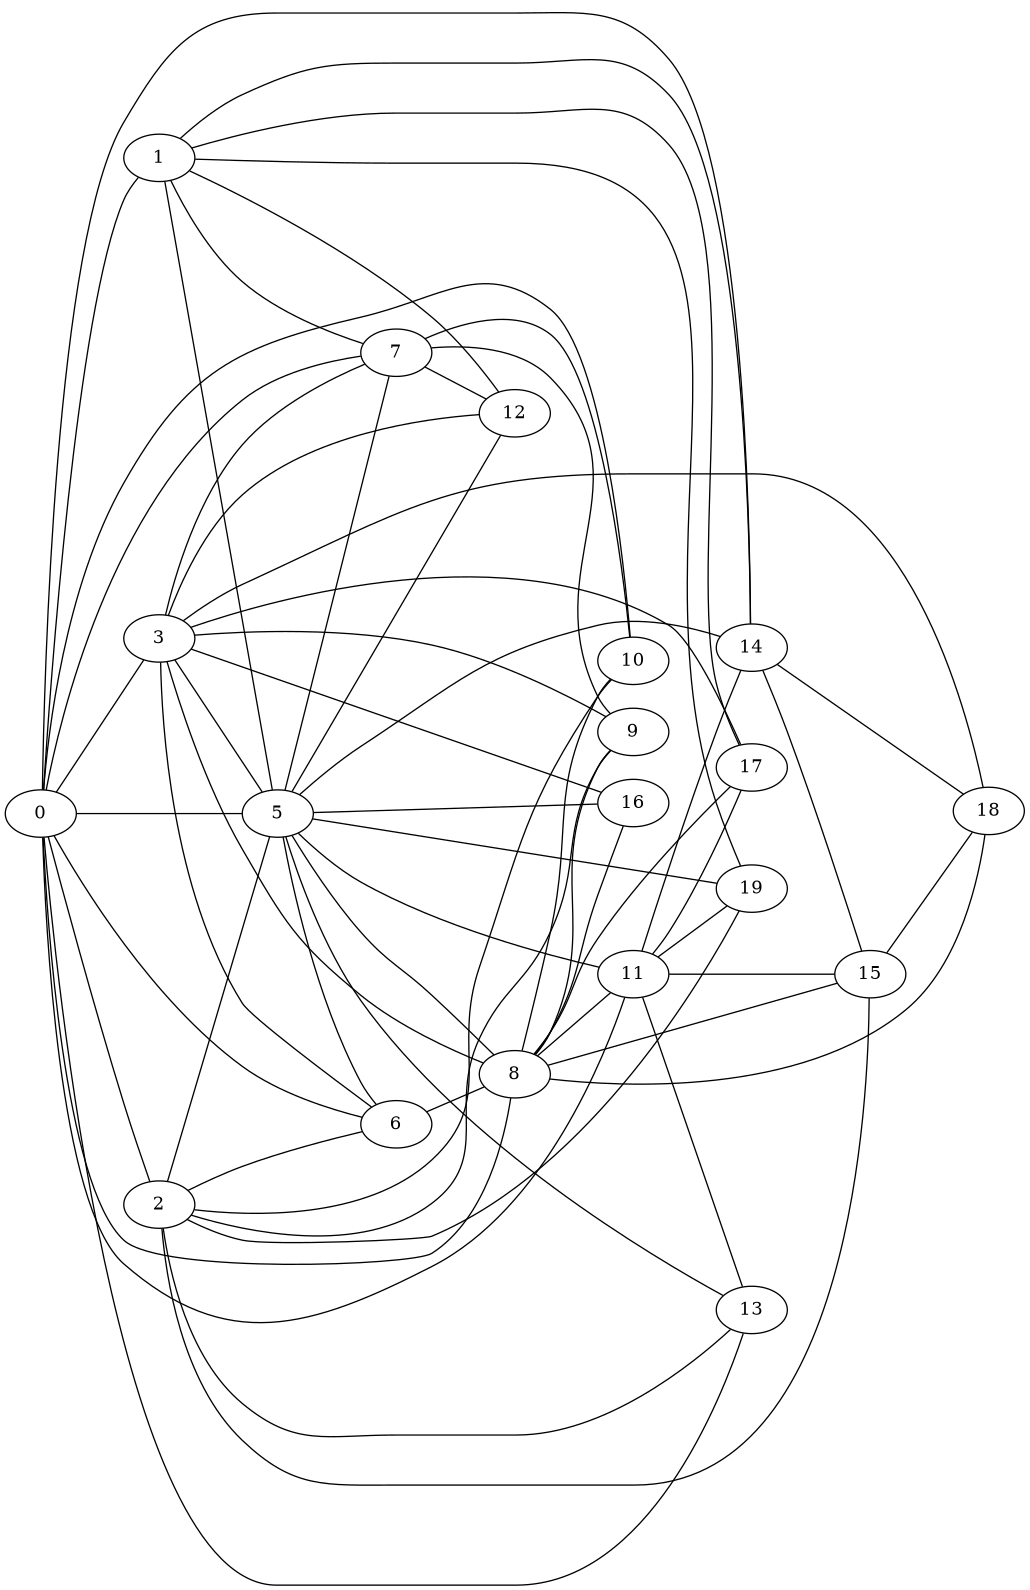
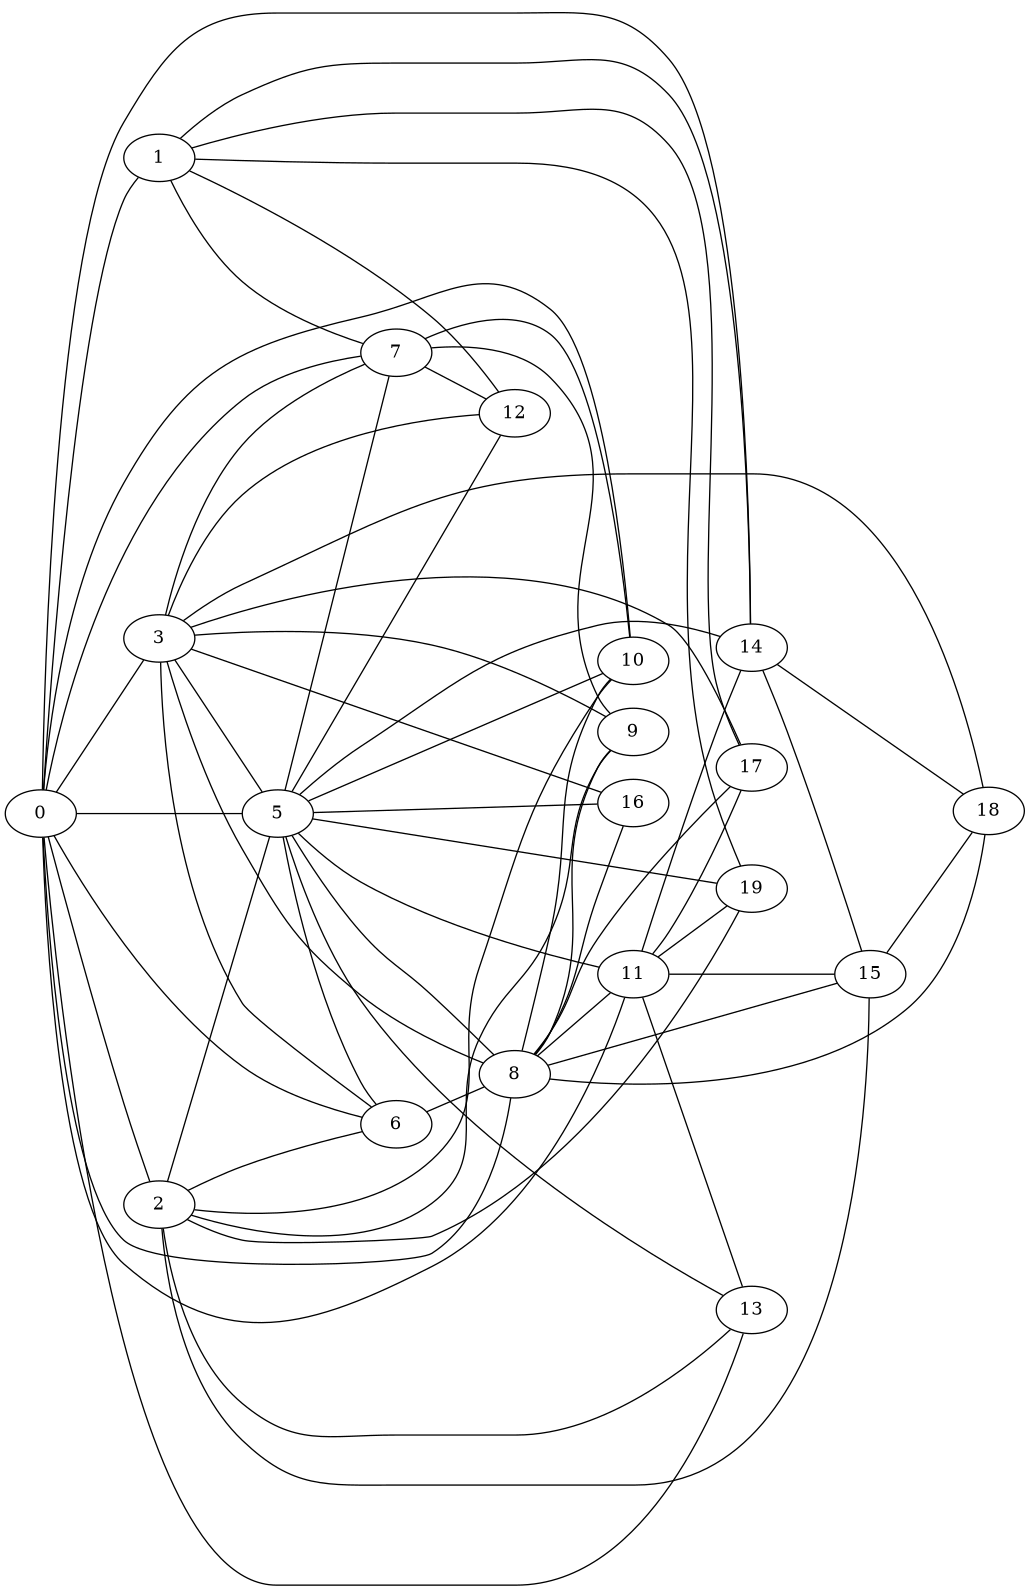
edge "1" -- "5": now "10" -- "5"
